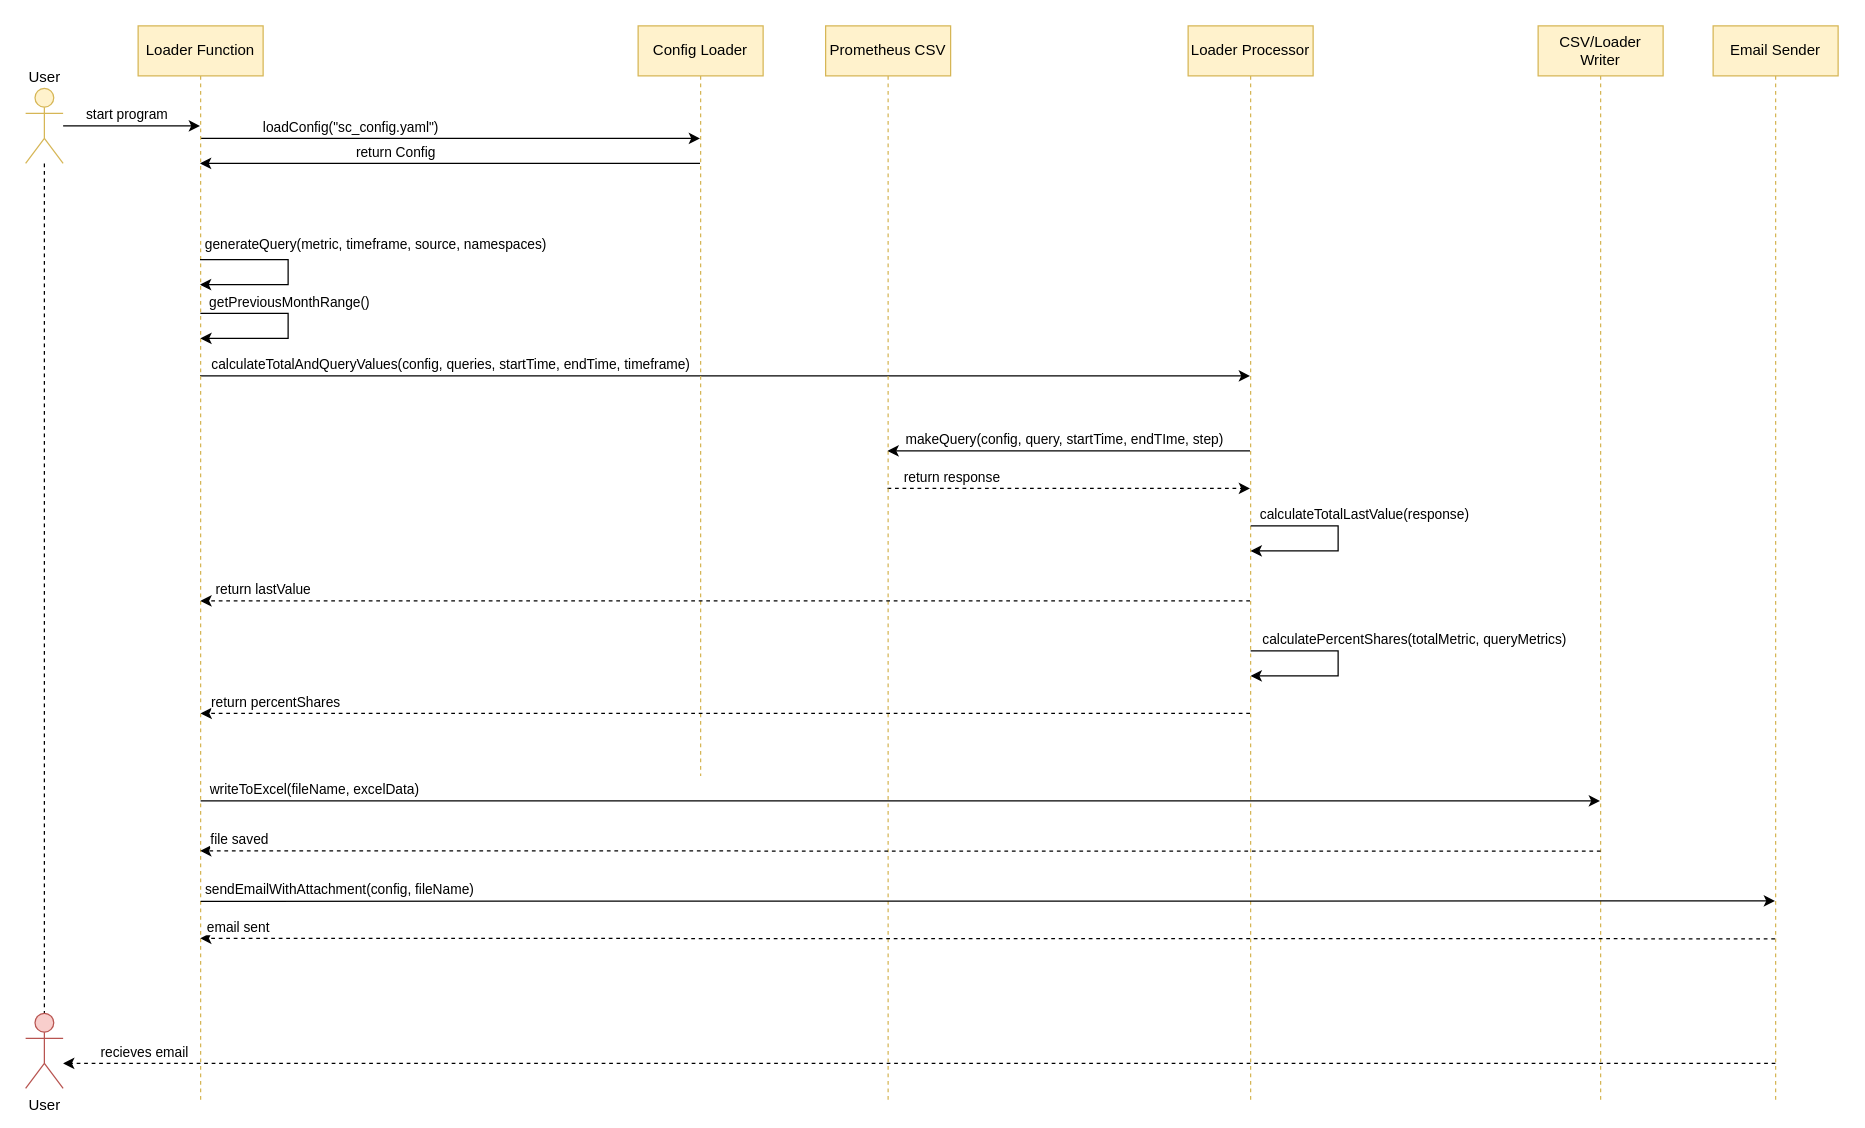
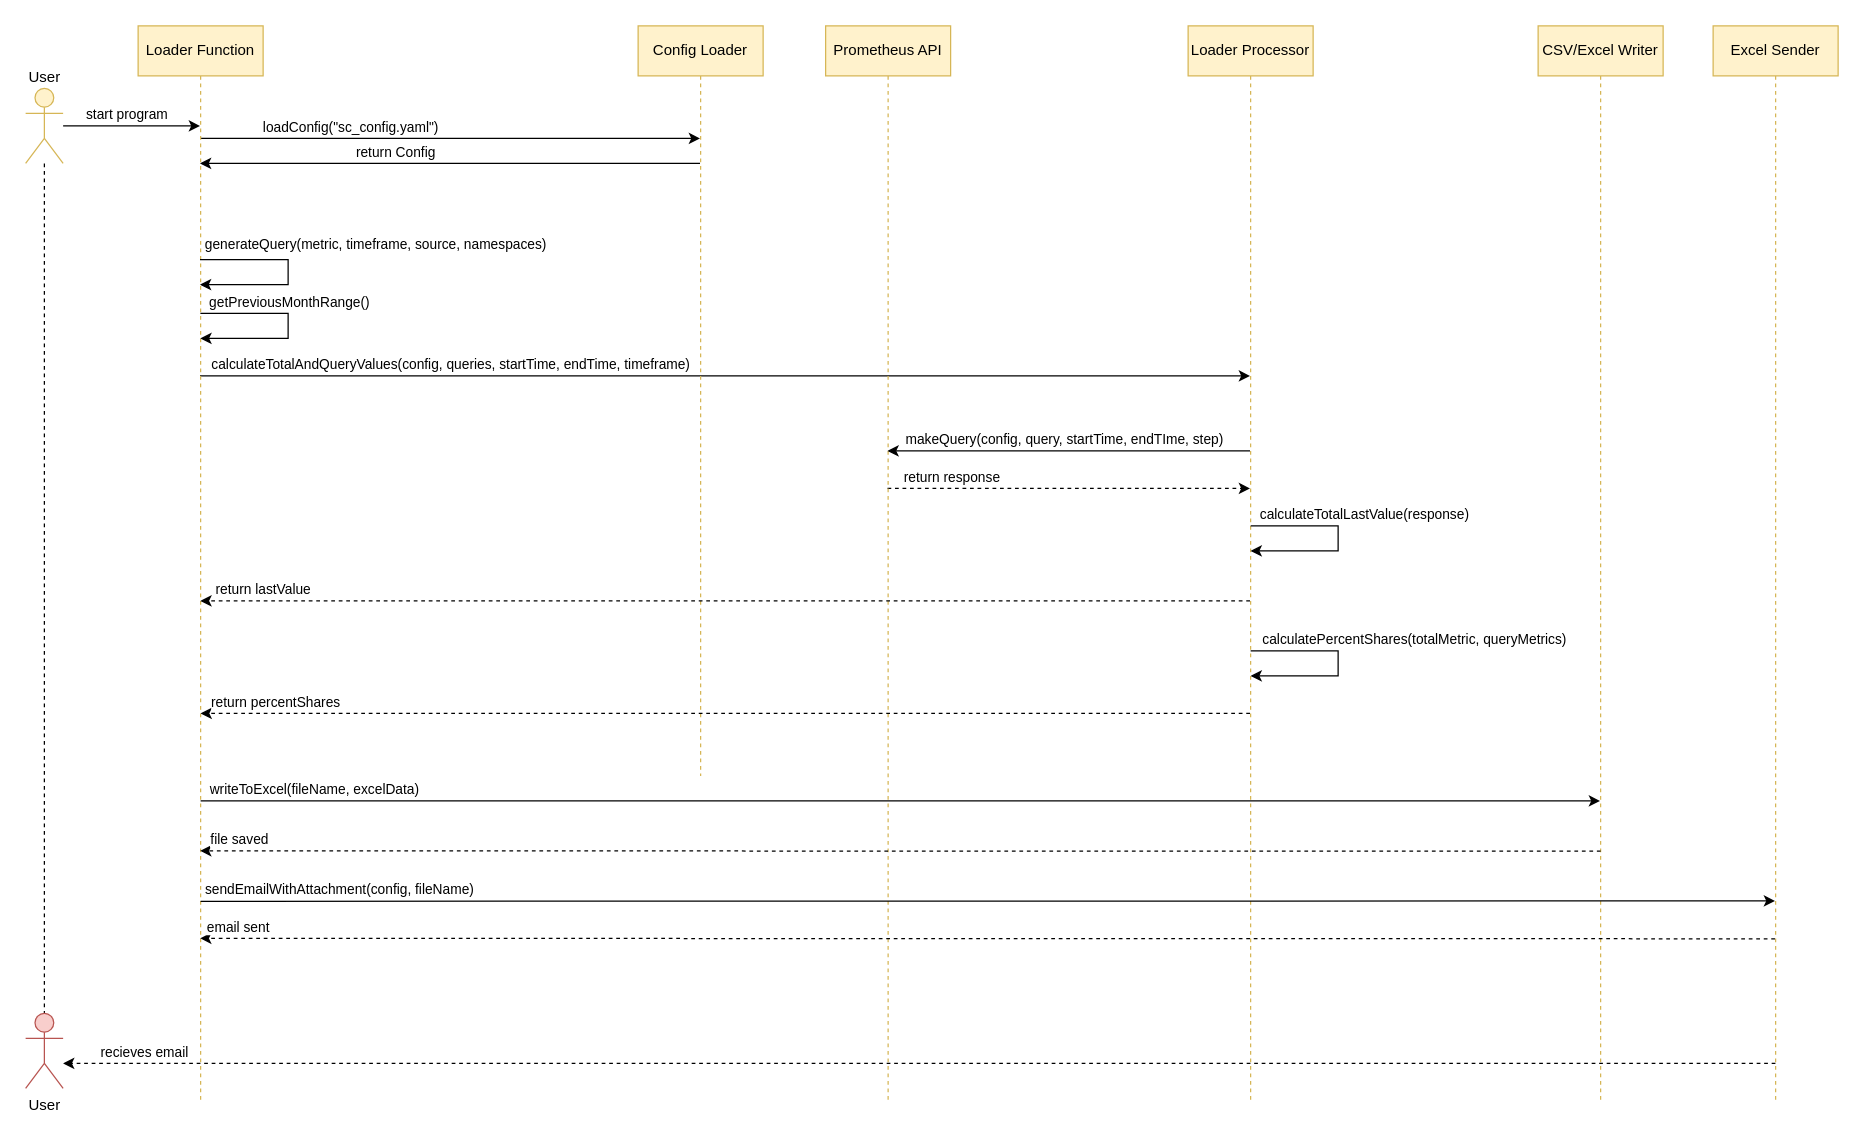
node "Prometheus CSV": label "Prometheus CSV" -> "Prometheus API"
node "CSV/Loader Writer": label "CSV/Loader Writer" -> "CSV/Excel Writer"
node "Email Sender": label "Email Sender" -> "Excel Sender"
